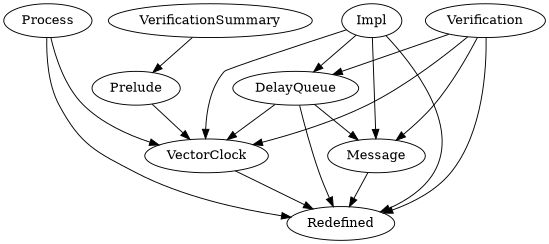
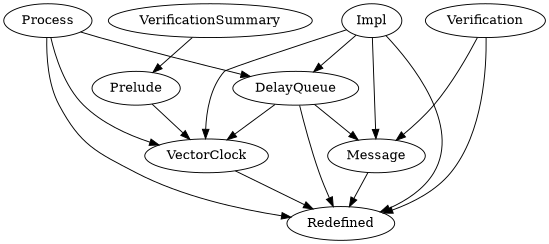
edge "Verification" -> "DelayQueue": now "Process" -> "DelayQueue"
edge "Verification" -> "VectorClock": removed
